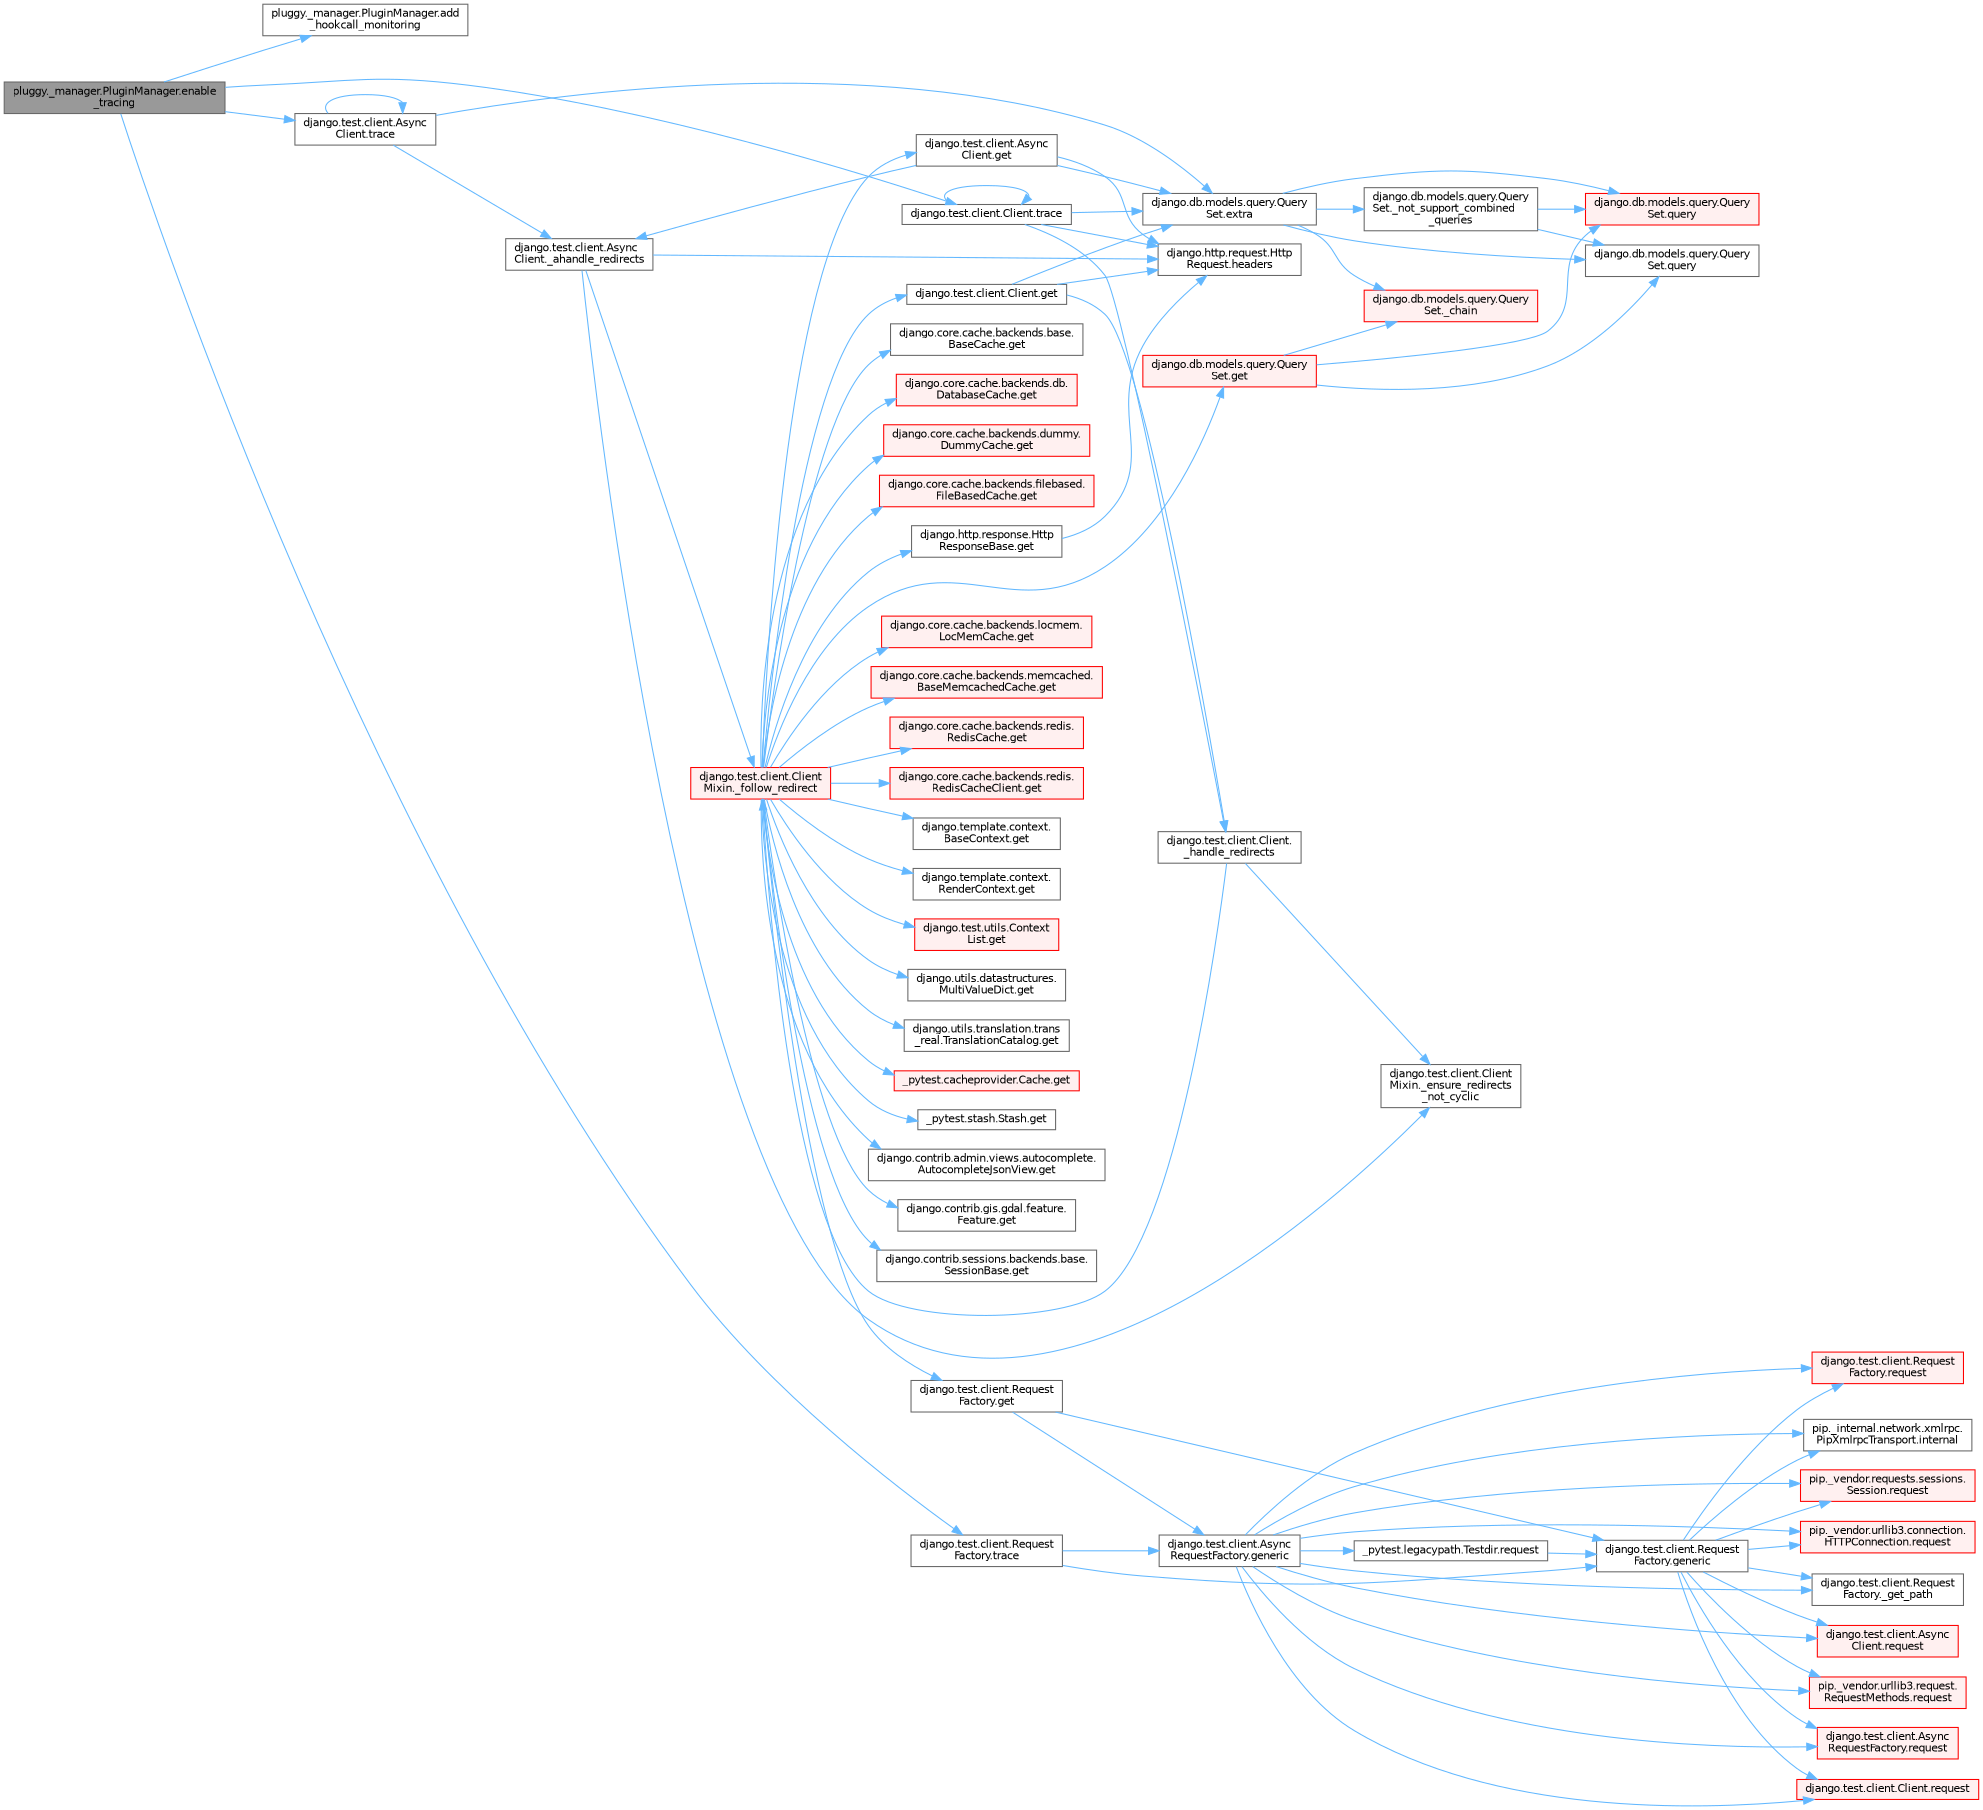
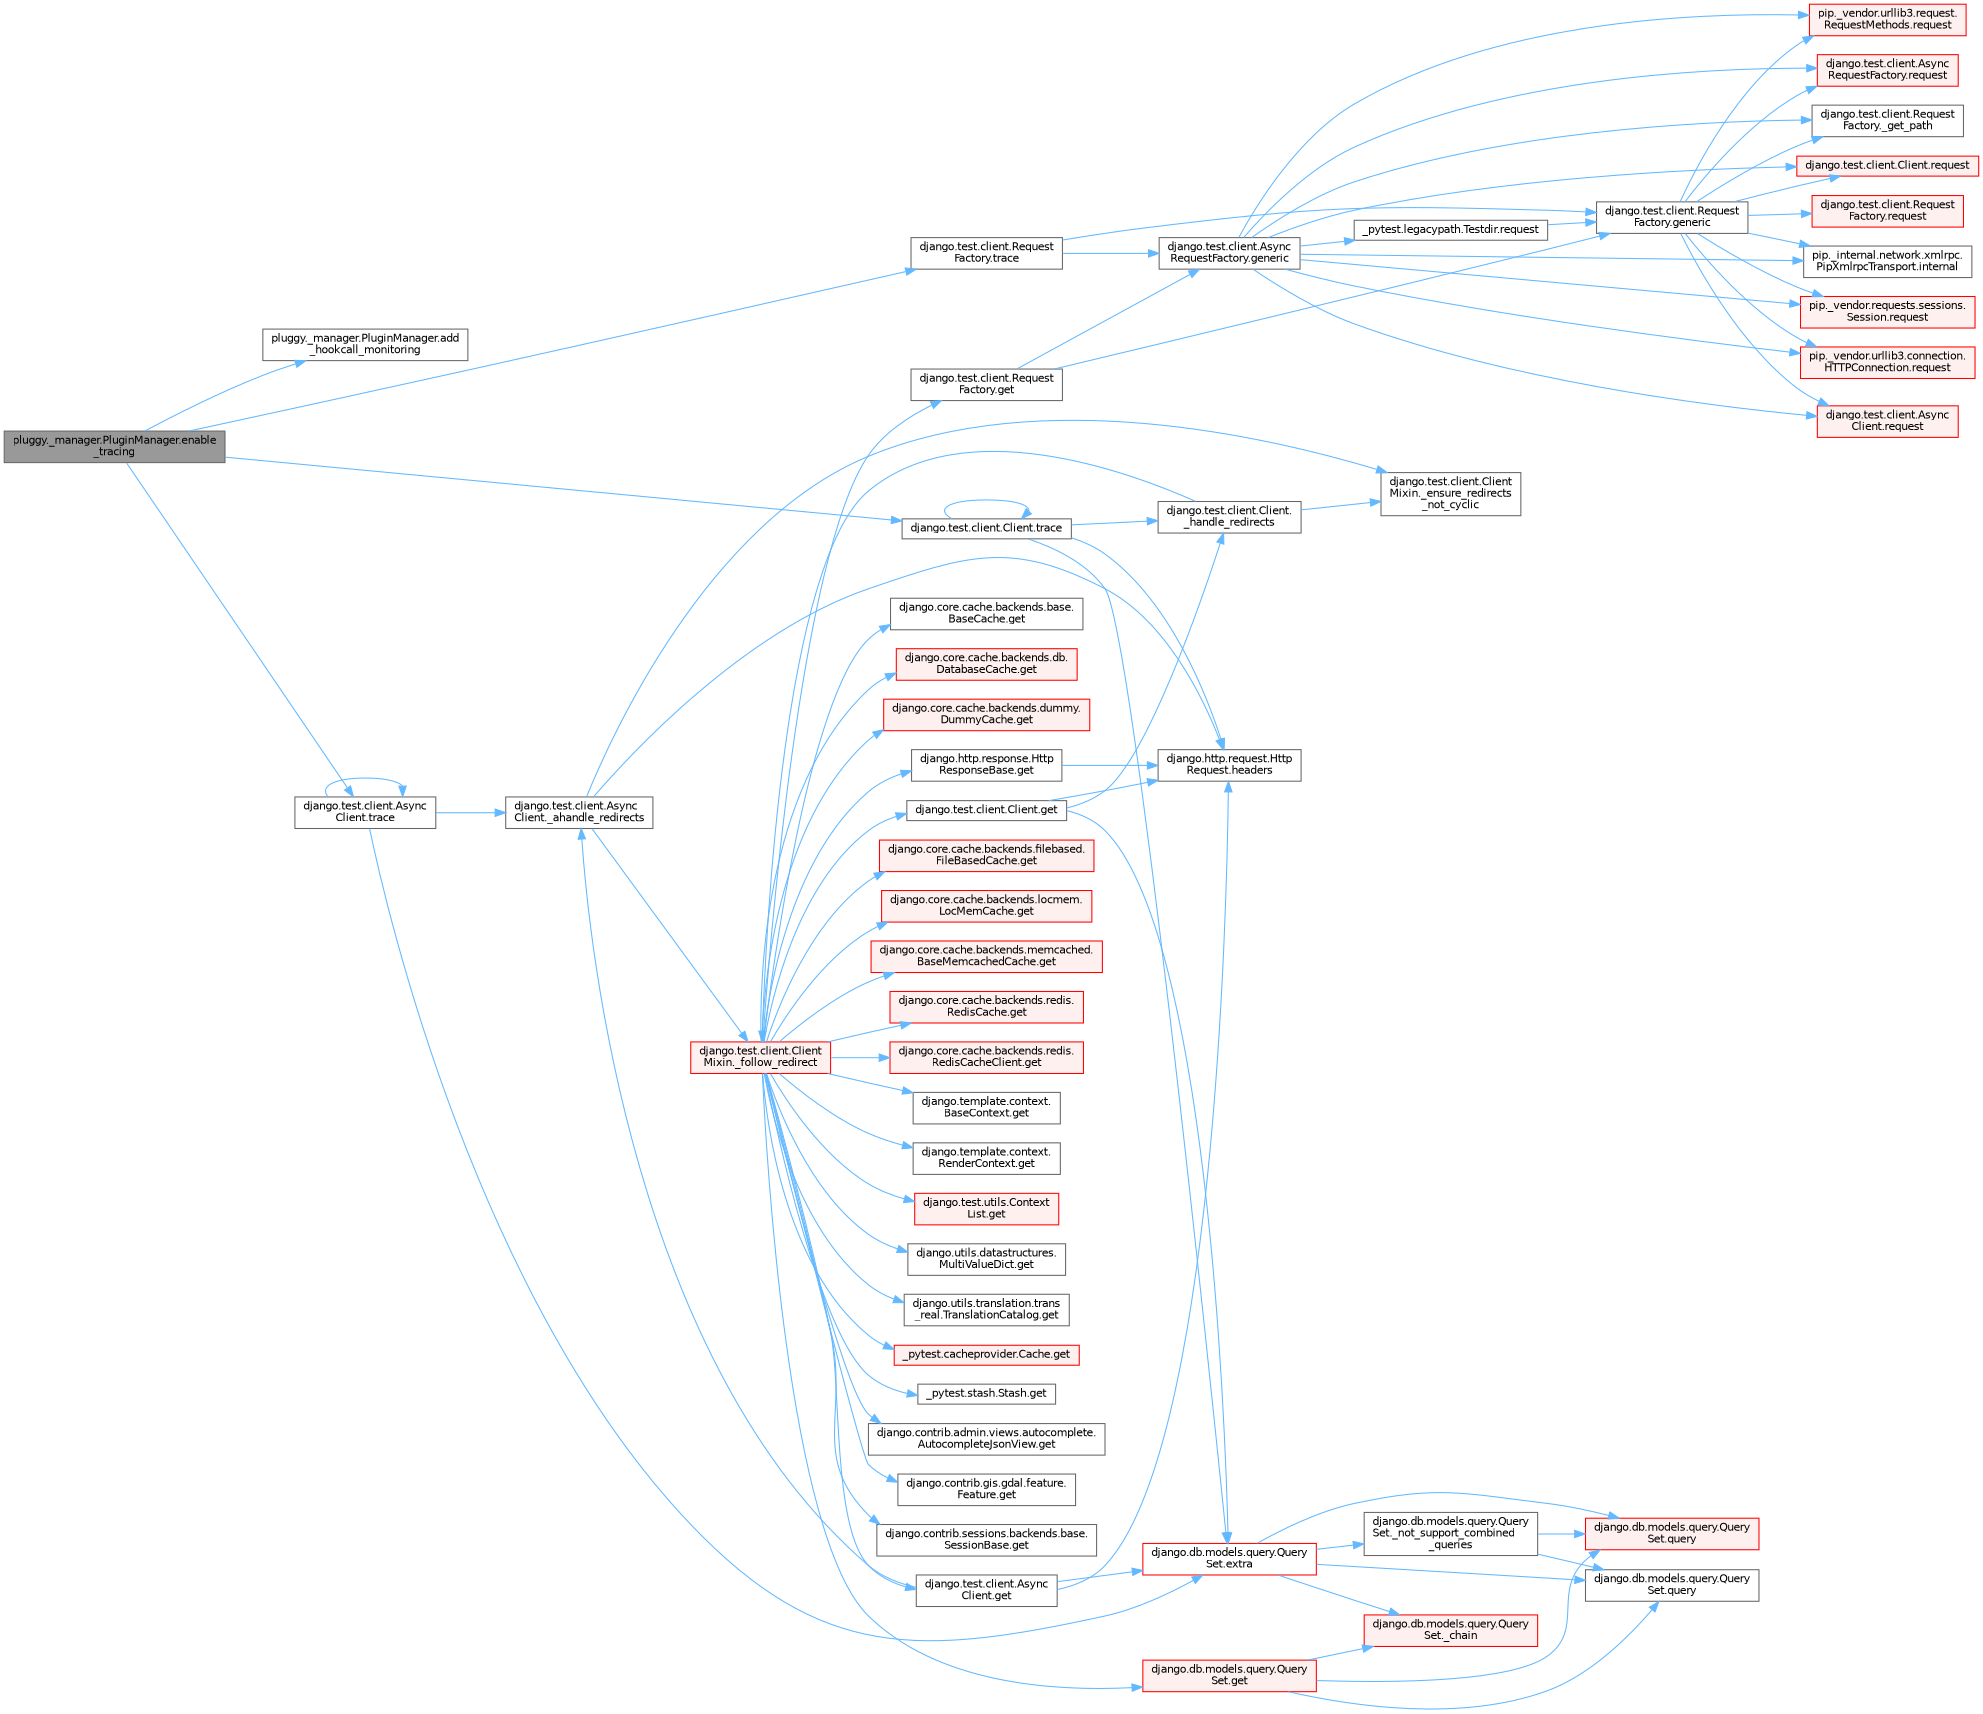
node "django.db.models.query.Query Set.extra": color grey40 -> red
edge "django.test.client.Async RequestFactory.generic" -> "django.test.client.Request Factory.request": removed
